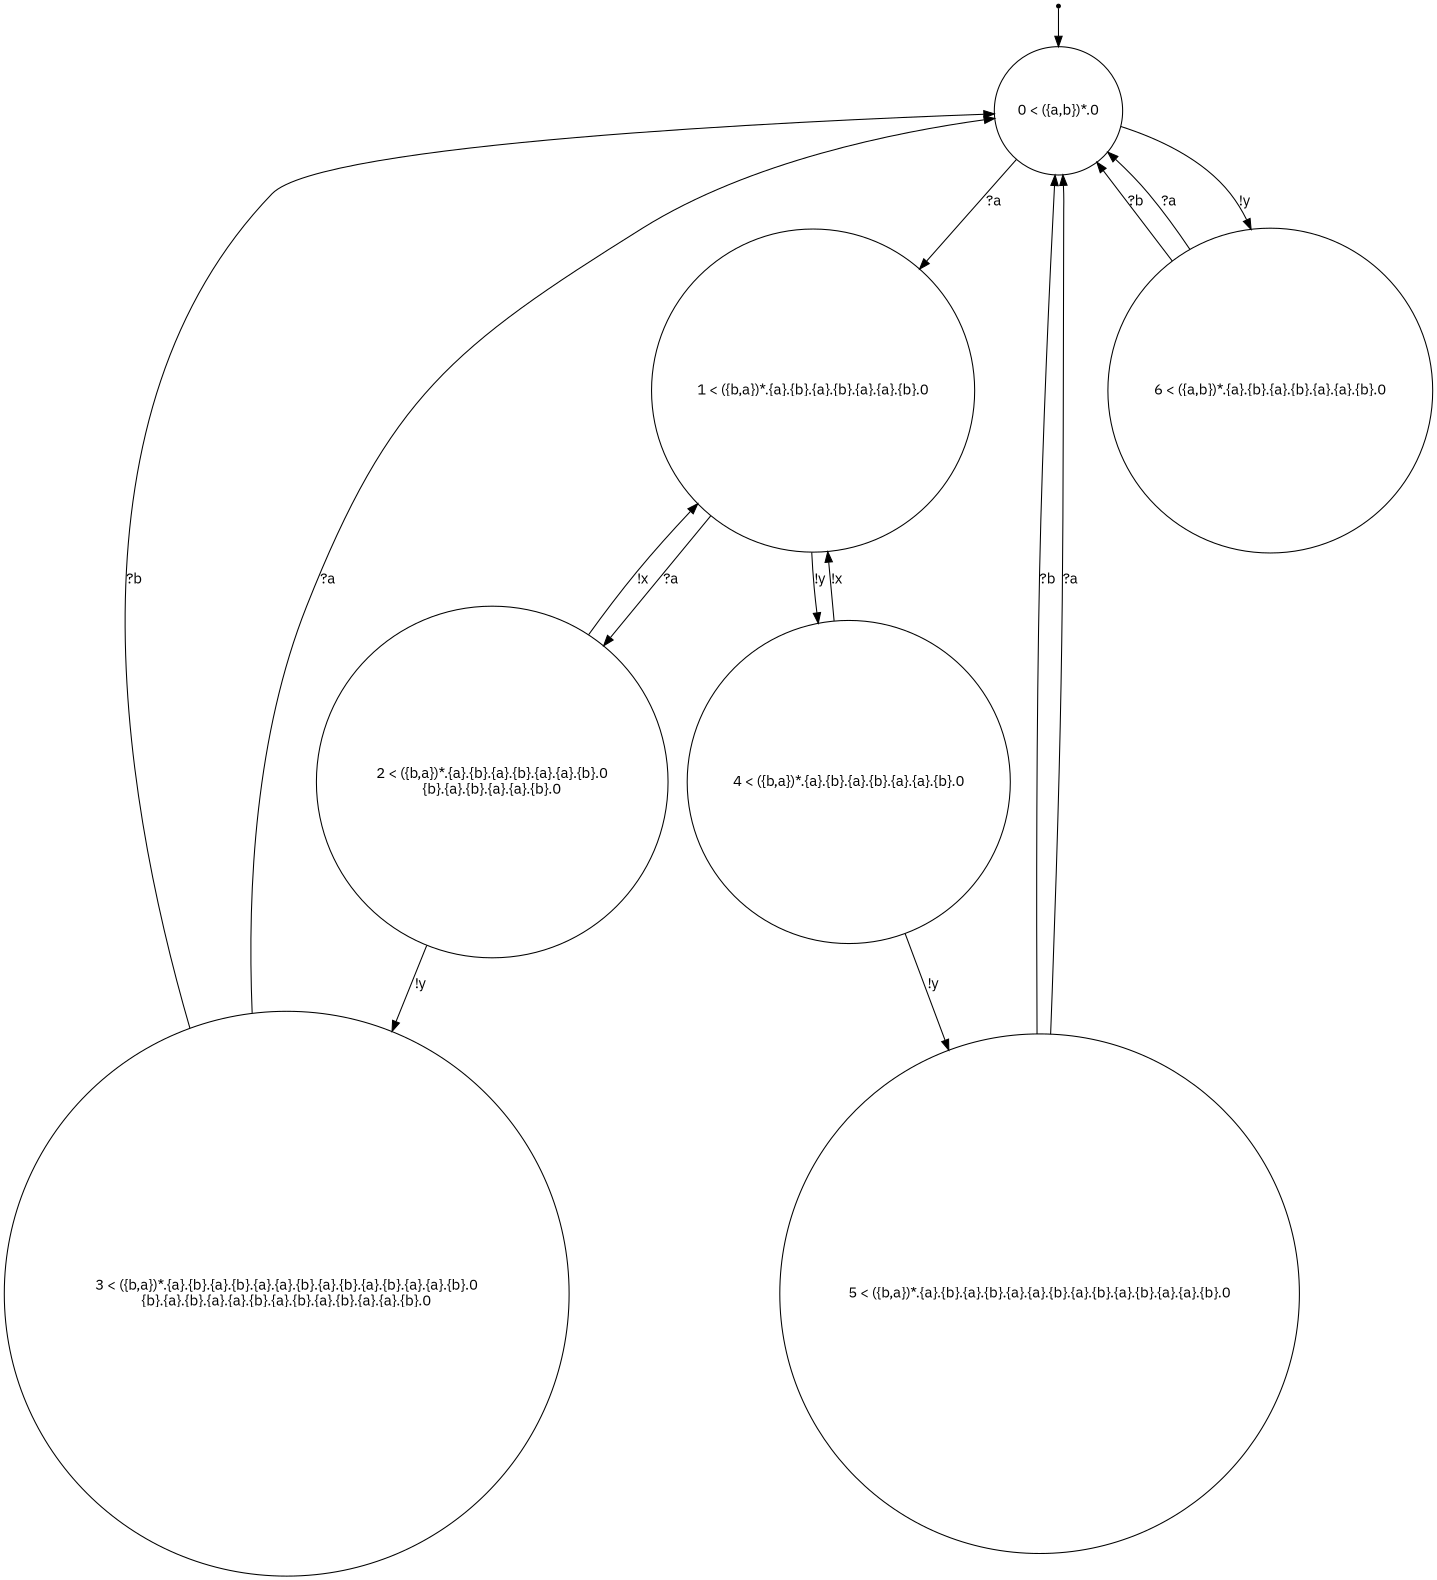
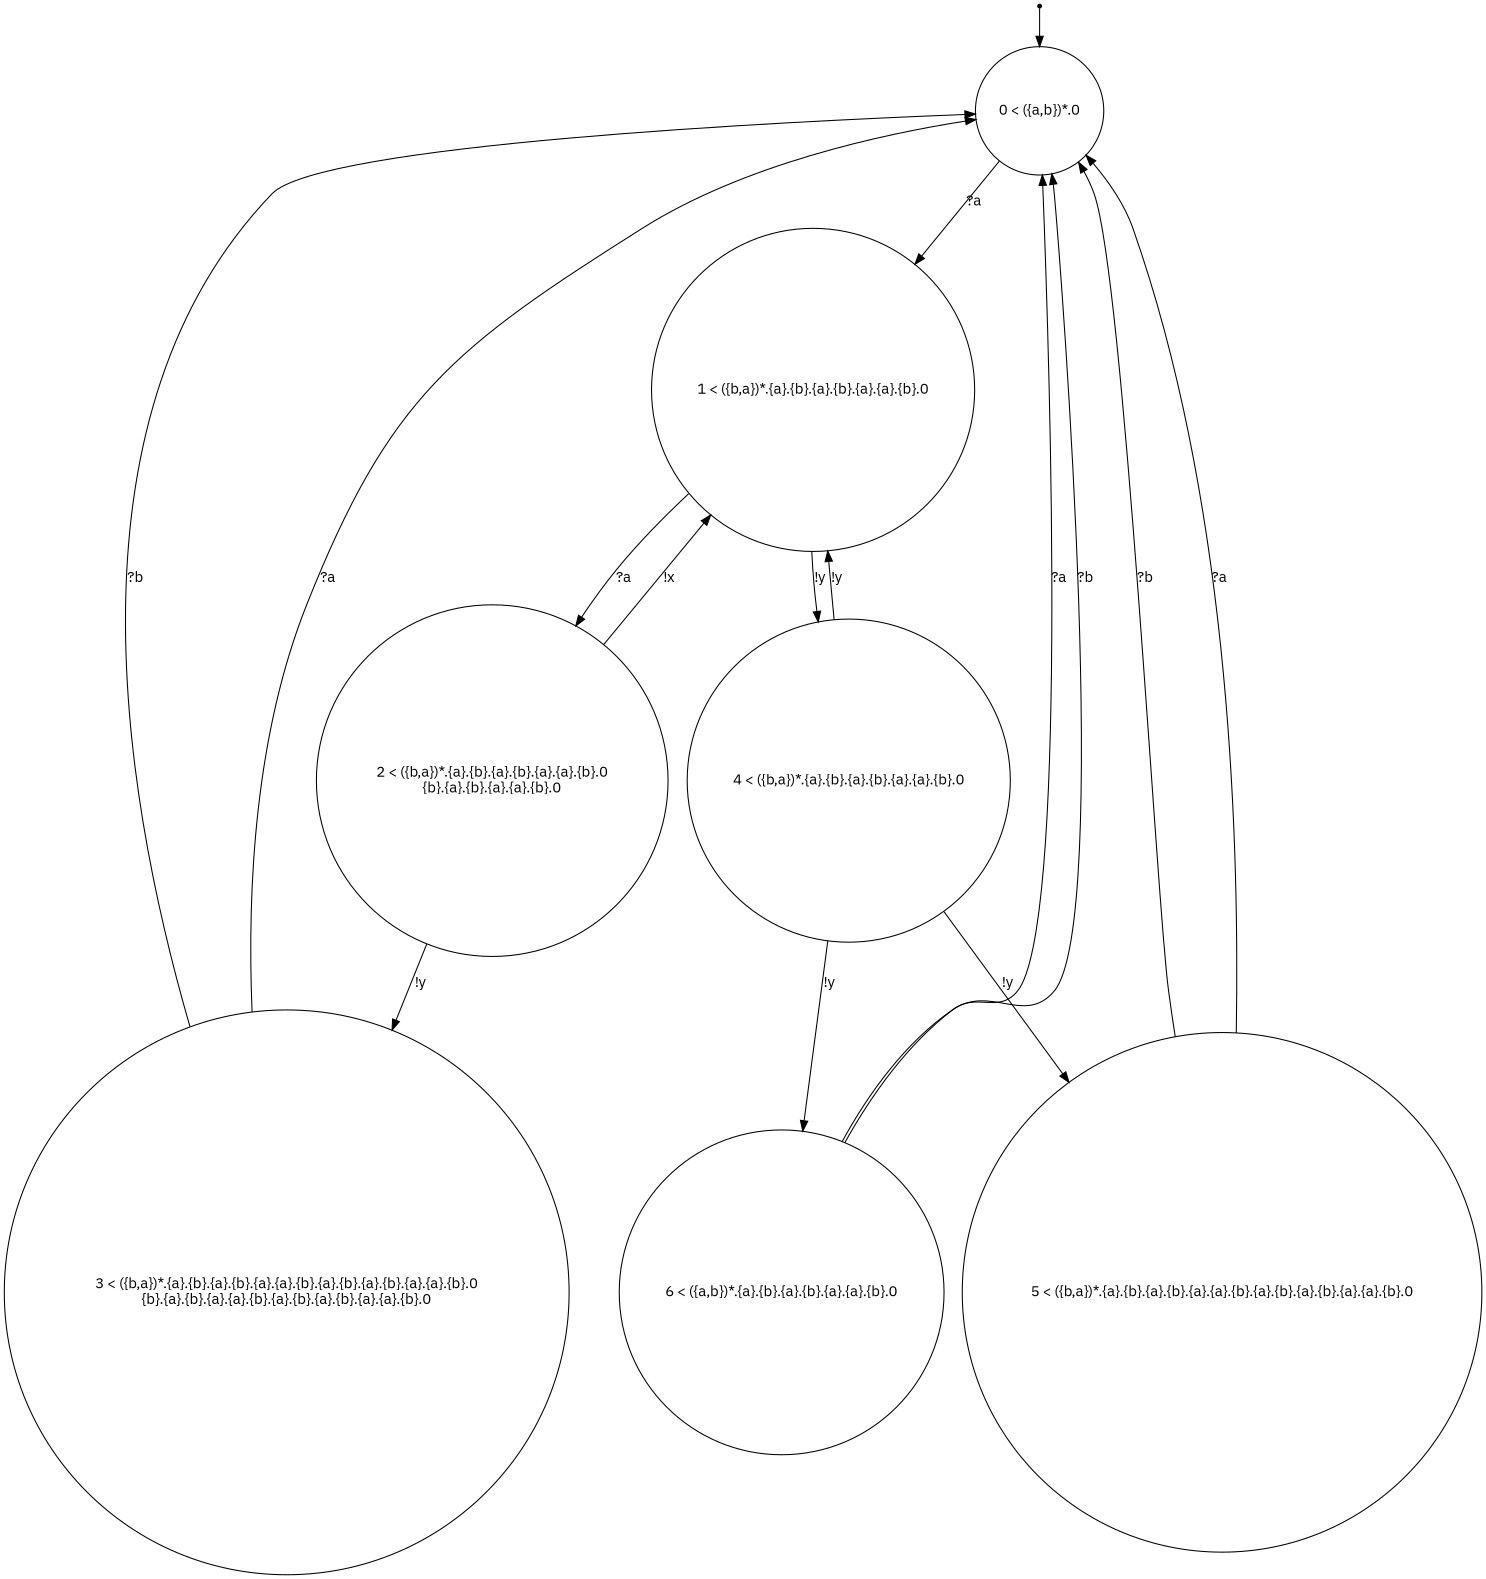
edge "0 < ({a,b})*.0" -> "6 < ({a,b})*.{a}.{b}.{a}.{b}.{a}.{a}.{b}.0": now "4 < ({b,a})*.{a}.{b}.{a}.{b}.{a}.{a}.{b}.0" -> "6 < ({a,b})*.{a}.{b}.{a}.{b}.{a}.{a}.{b}.0"
edge "4 < ({b,a})*.{a}.{b}.{a}.{b}.{a}.{a}.{b}.0" -> "1 < ({b,a})*.{a}.{b}.{a}.{b}.{a}.{a}.{b}.0": label "!x" -> "!y"
